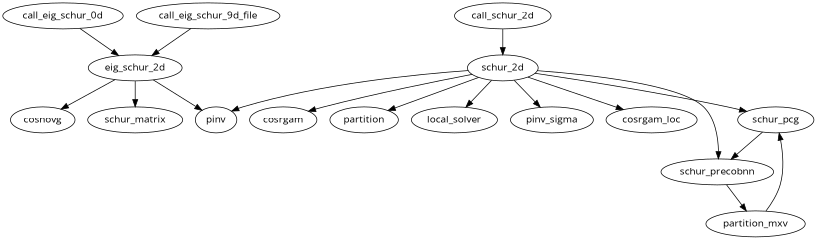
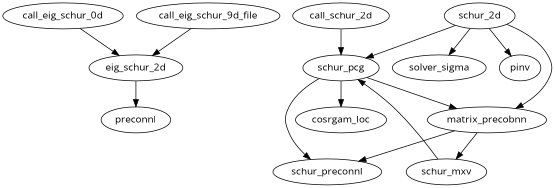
edge "call_schur_2d" -> "schur_2d": now "call_schur_2d" -> "schur_pcg"
edge "schur_2d" -> "cosrgam_loc": now "schur_pcg" -> "cosrgam_loc"
edge "eig_schur_2d" -> "pinv": removed
node "cosnovg": label "cosnovg" -> "preconnl"
node "schur_matrix": removed
node "cosrgam": removed
node "partition": removed
node "local_solver": removed
node "pinv_sigma": label "pinv_sigma" -> "solver_sigma"
node "schur_preconnl": added
node "schur_precobnn": label "schur_precobnn" -> "matrix_precobnn"
node "partition_mxv": label "partition_mxv" -> "schur_mxv"
